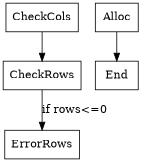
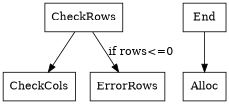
edge "CheckCols" -> "CheckRows": reversed
edge "Alloc" -> "End": reversed
